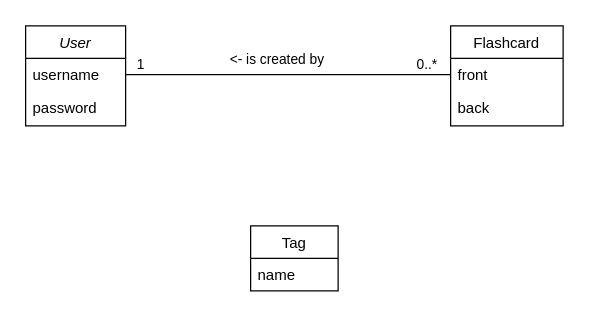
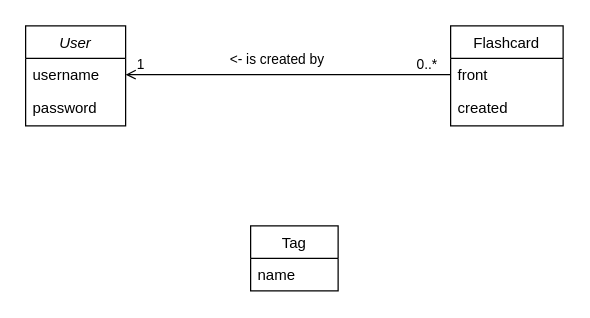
edge "username" -- "front": arrowhead none -> open
node "back": label "back" -> "created"
